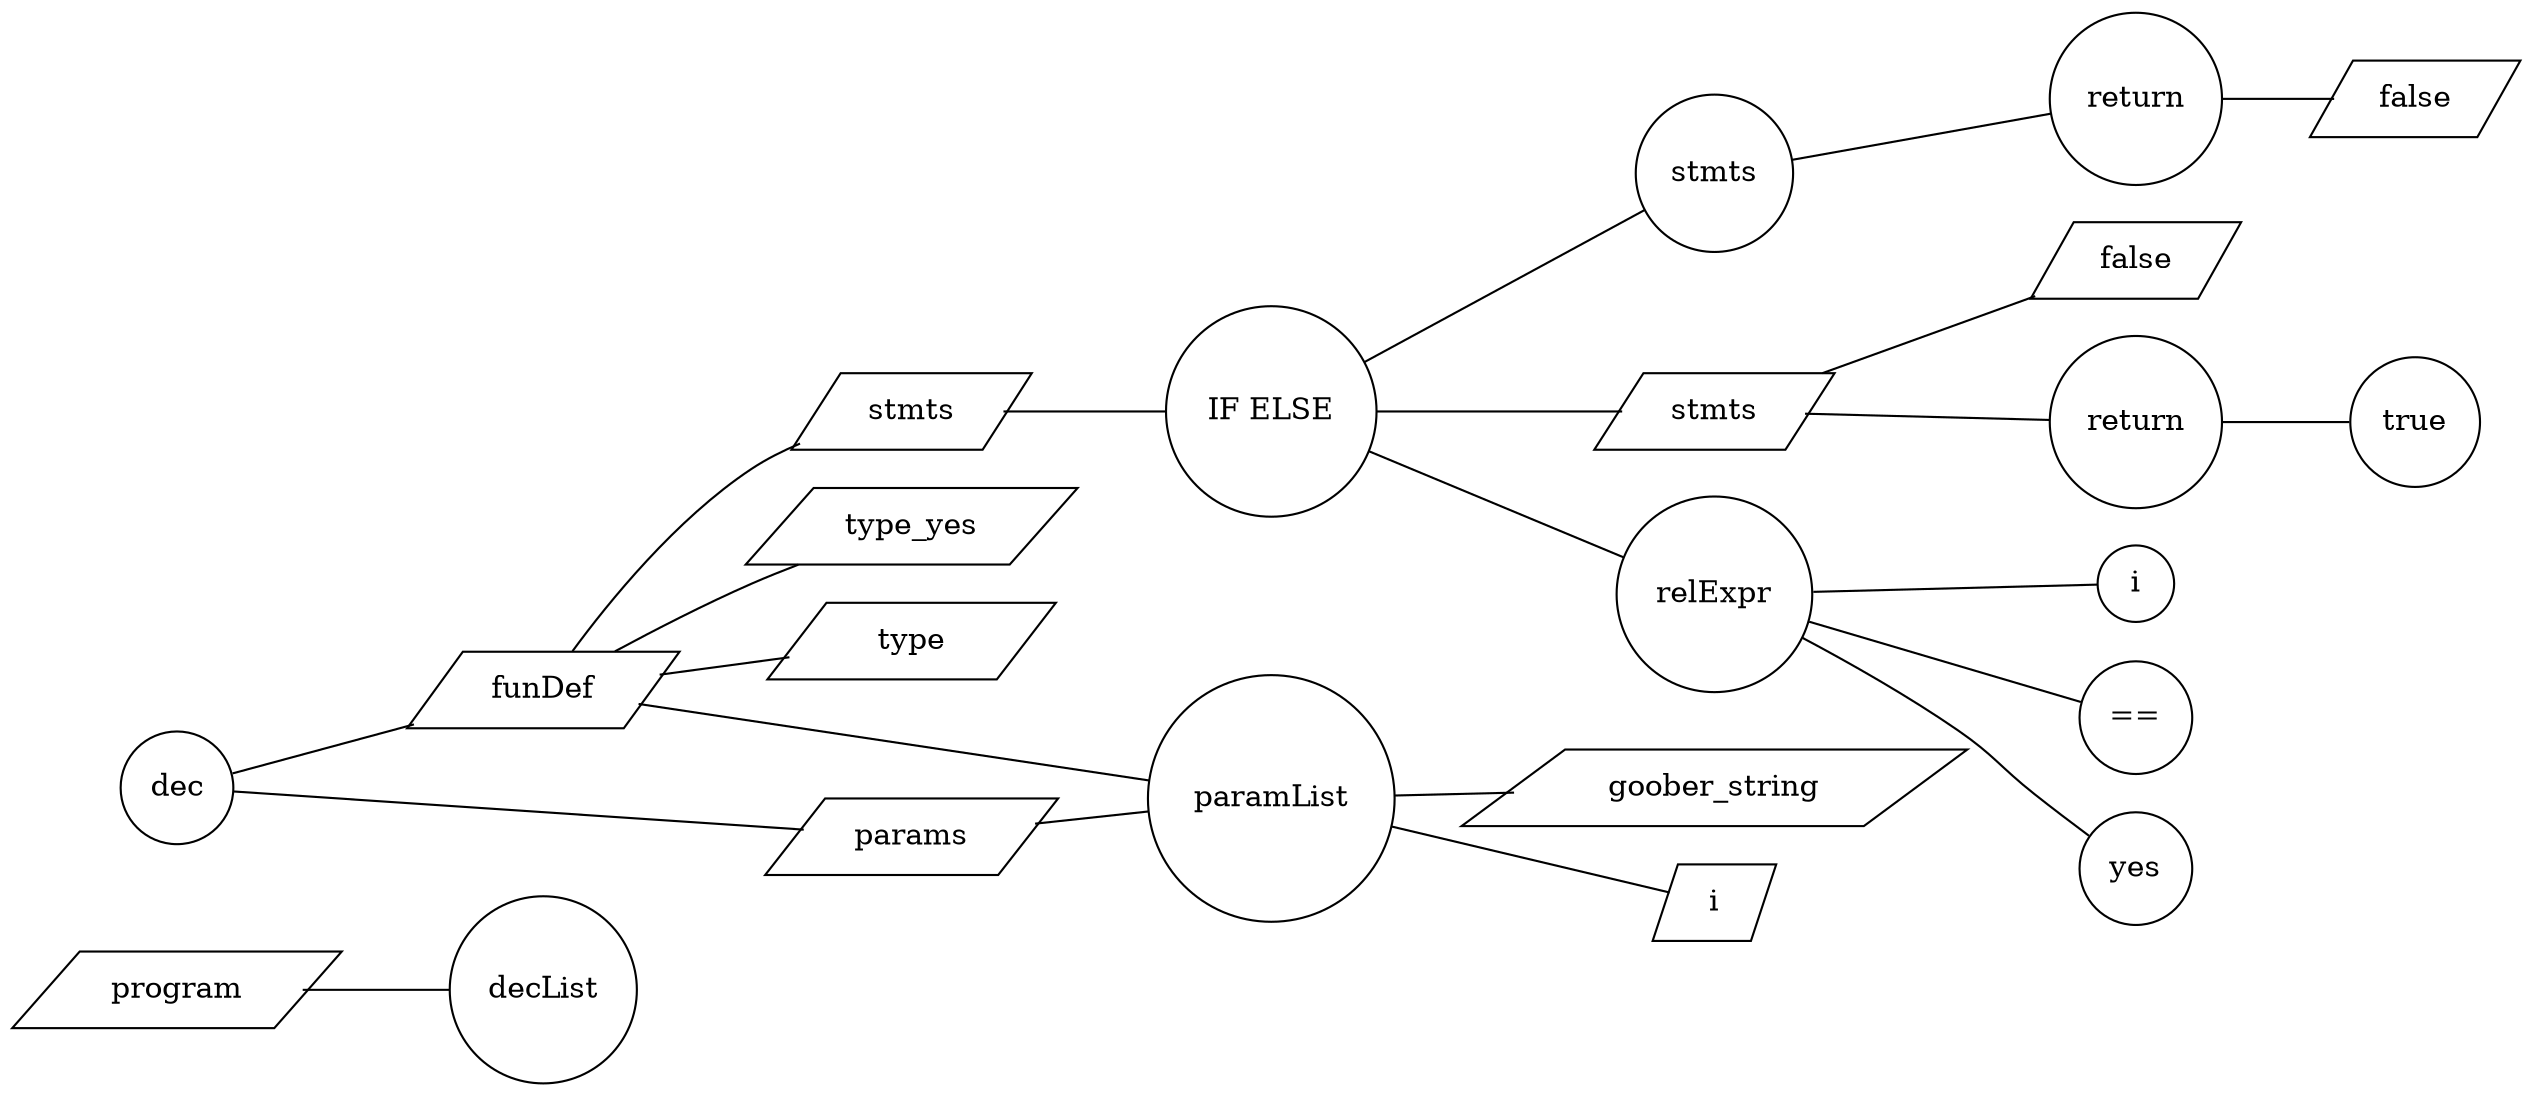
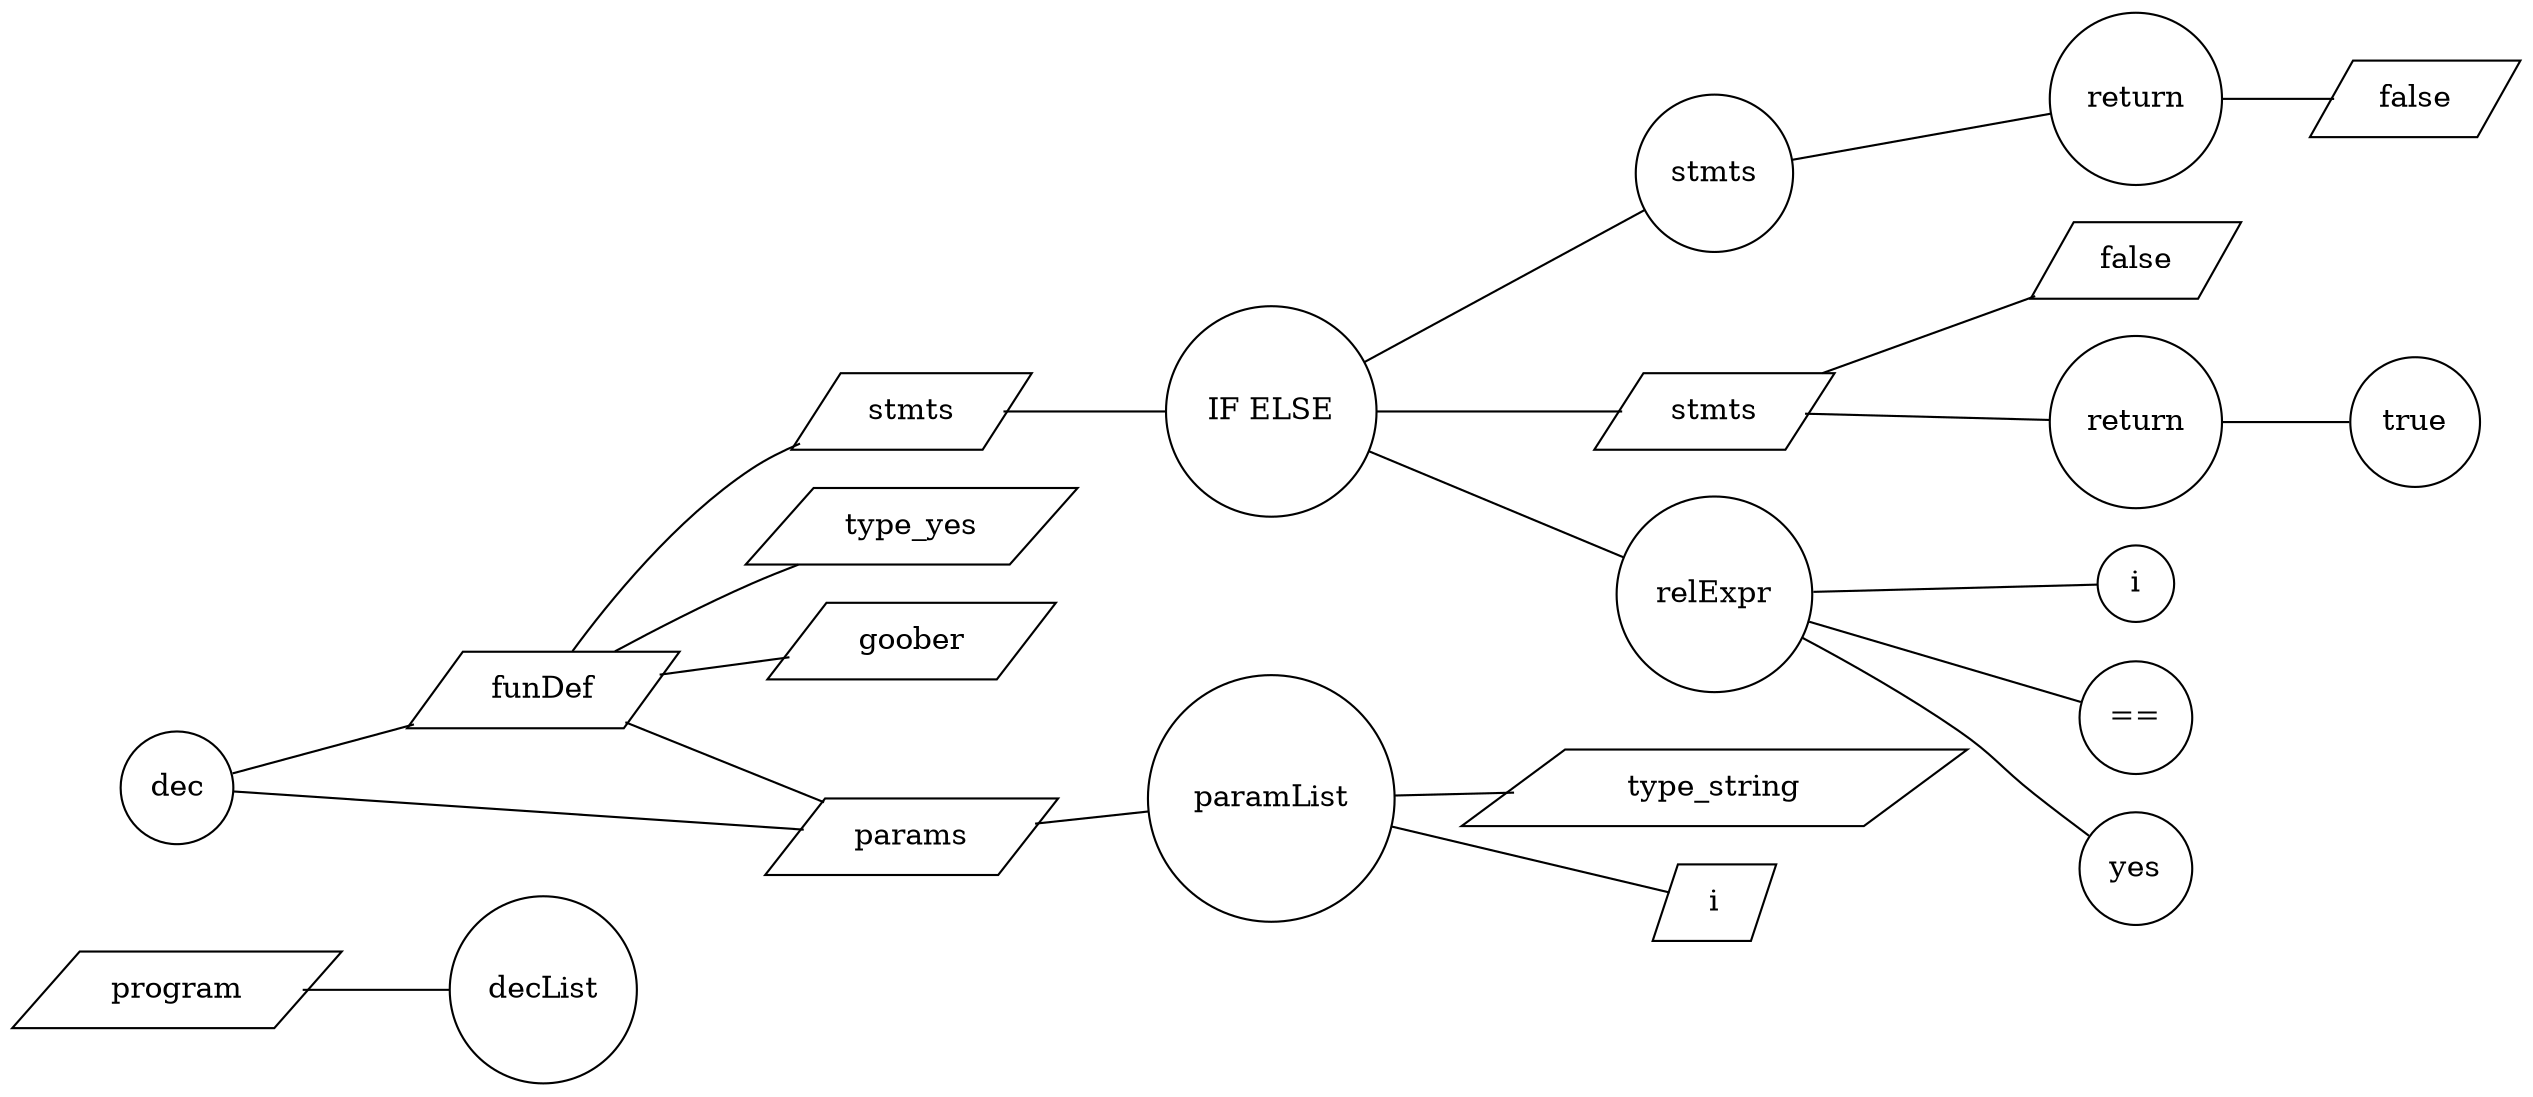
node "type": label "type" -> "goober"
edge "funDef" -- "paramList": now "funDef" -- "params"
node "goober_string": label "goober_string" -> "type_string"
